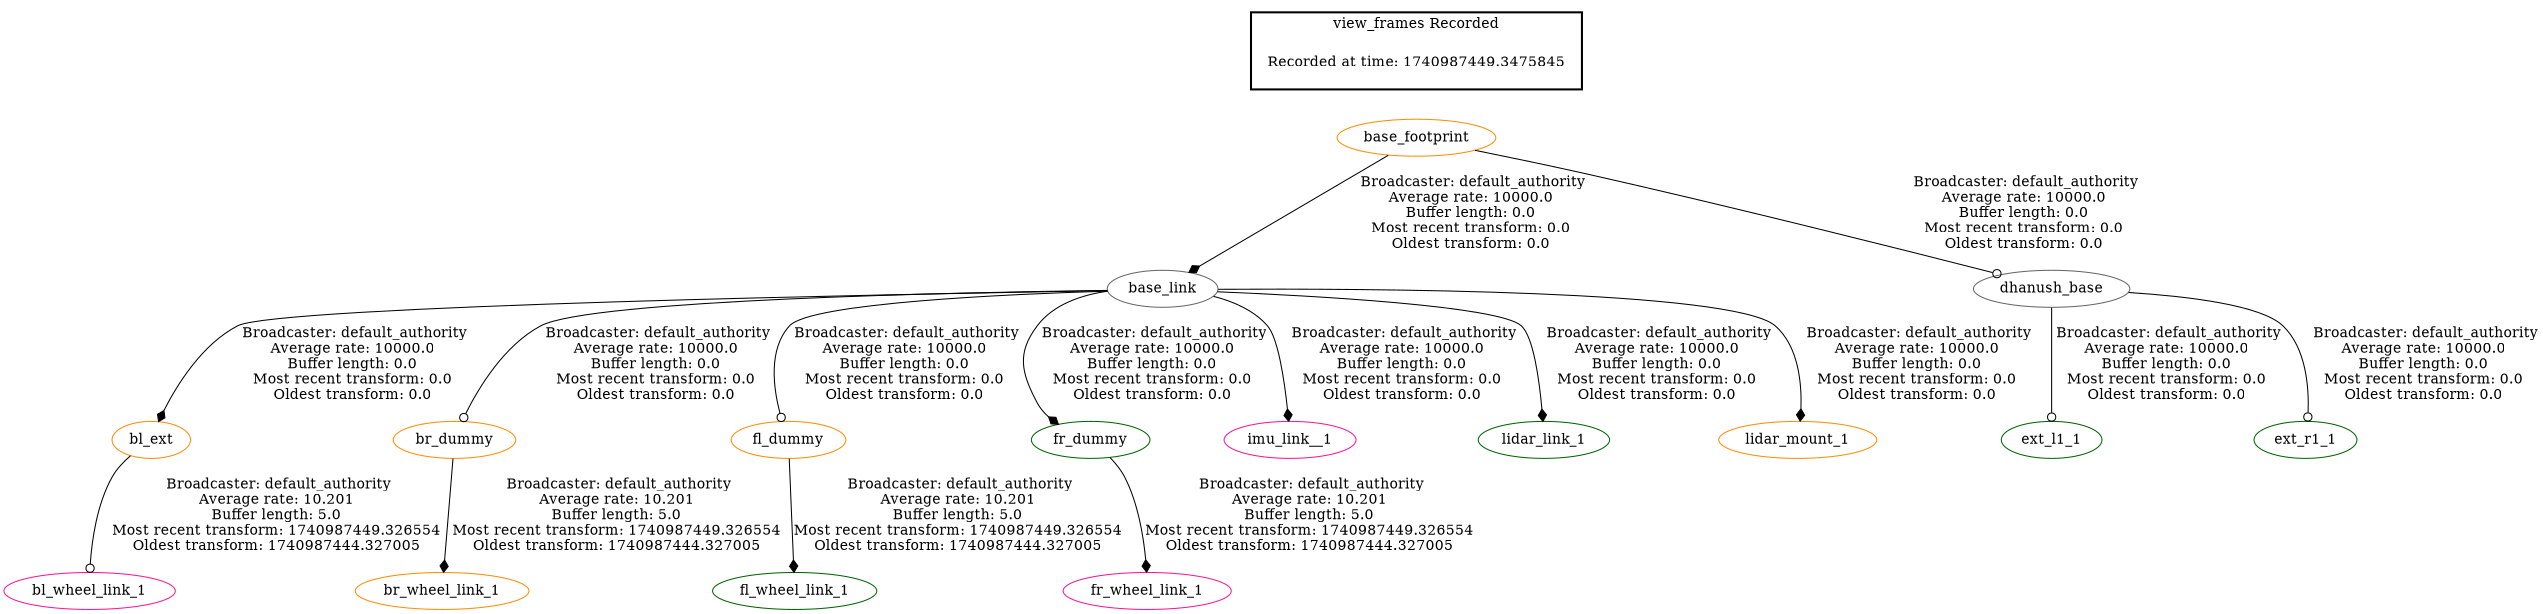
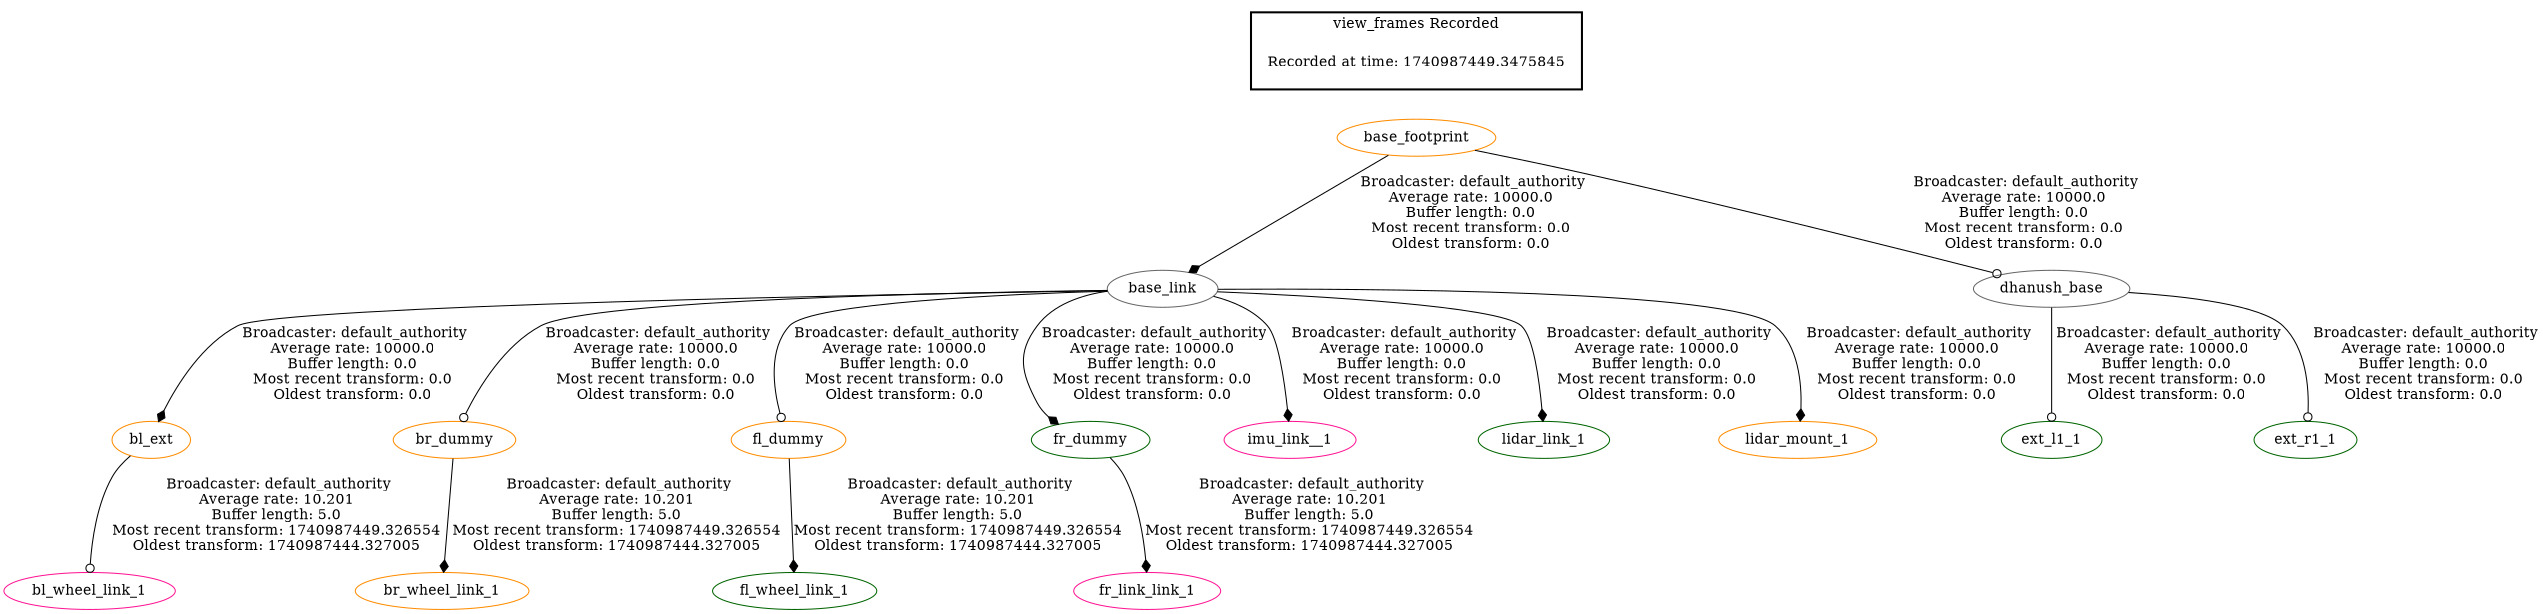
node "fr_wheel_link_1": label "fr_wheel_link_1" -> "fr_link_link_1"
